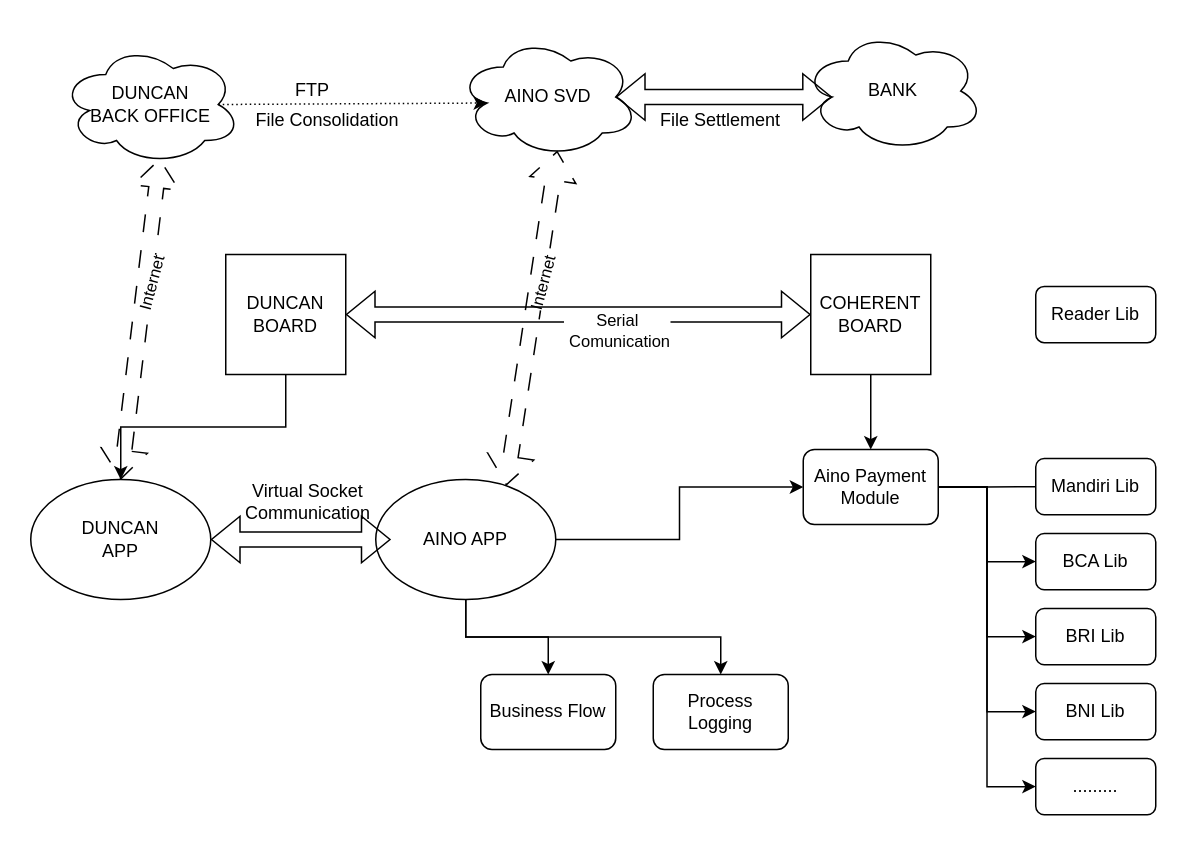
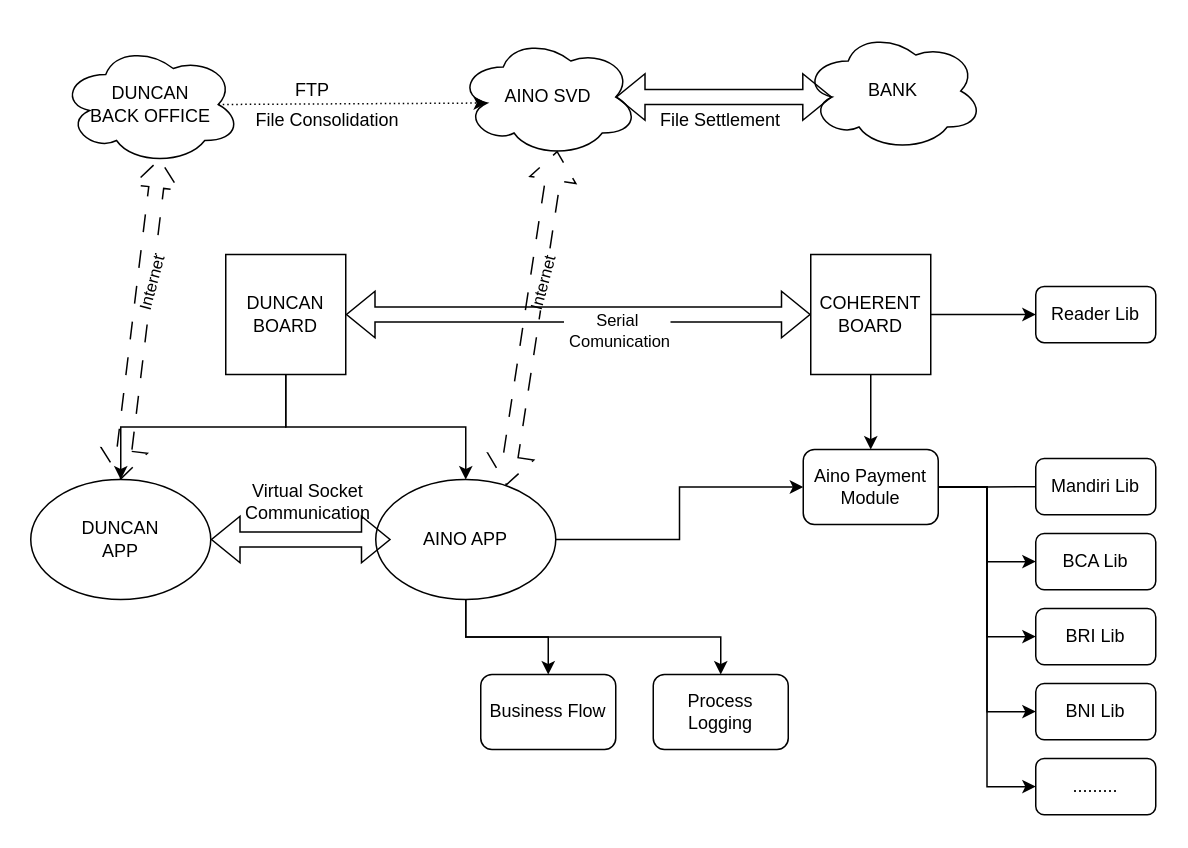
edge "COHERENT BOARD" -> "Reader Lib": added
edge "DUNCAN BOARD" -> "AINO APP": added
